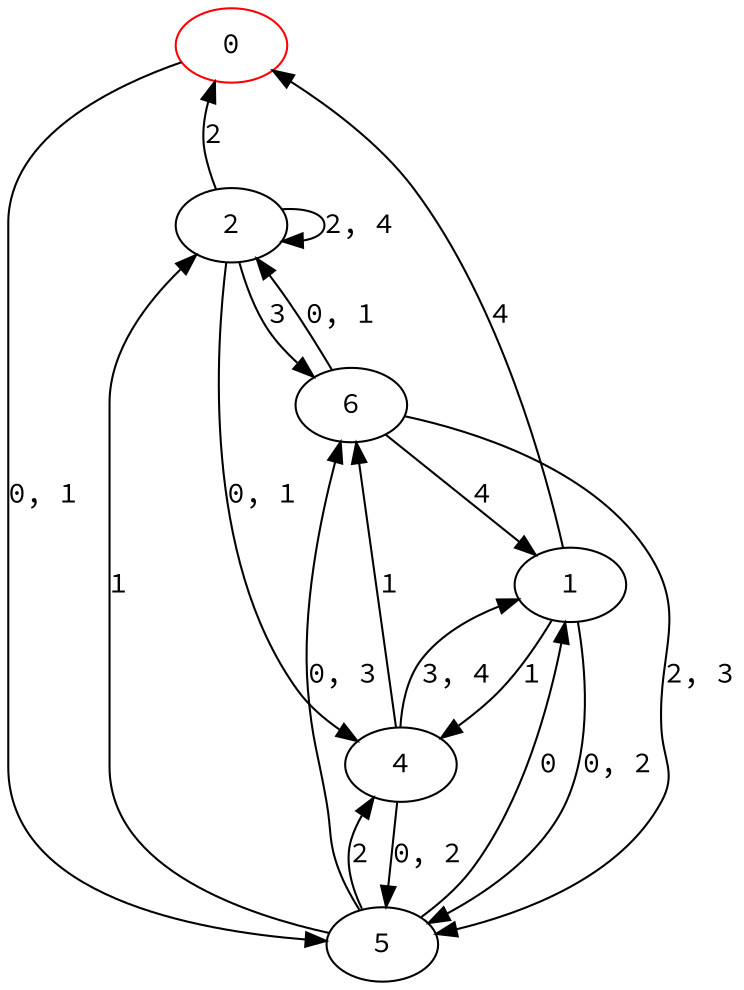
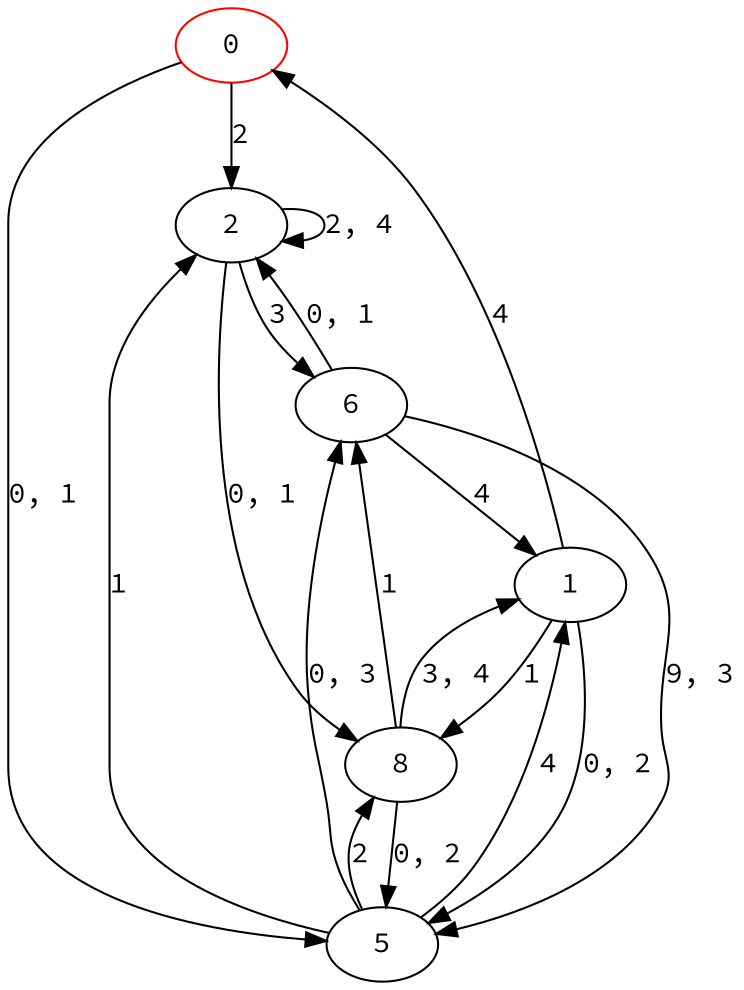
edge "2" -> "0": reversed
edge "6" -> "5": label "2, 3" -> "9, 3"
node "4": label "4" -> "8"
edge "5" -> "1": label "0" -> "4"
